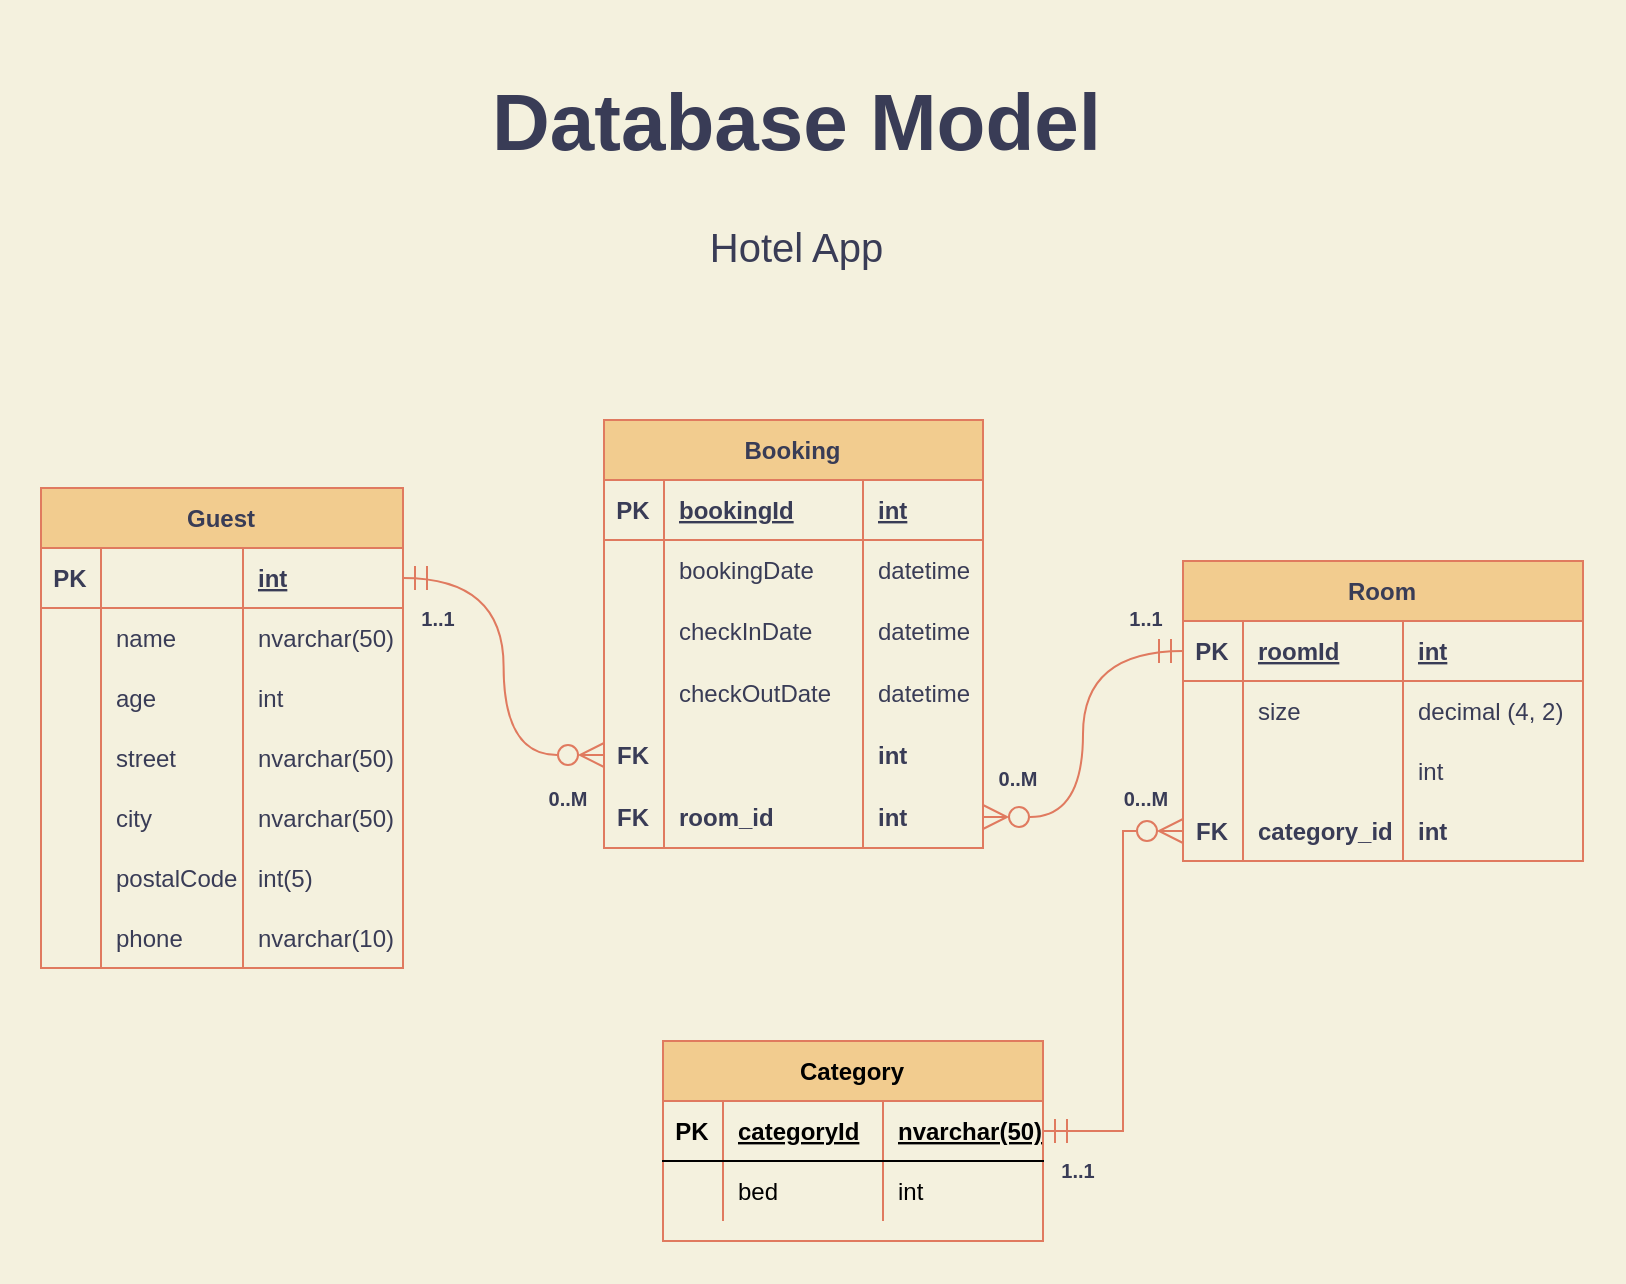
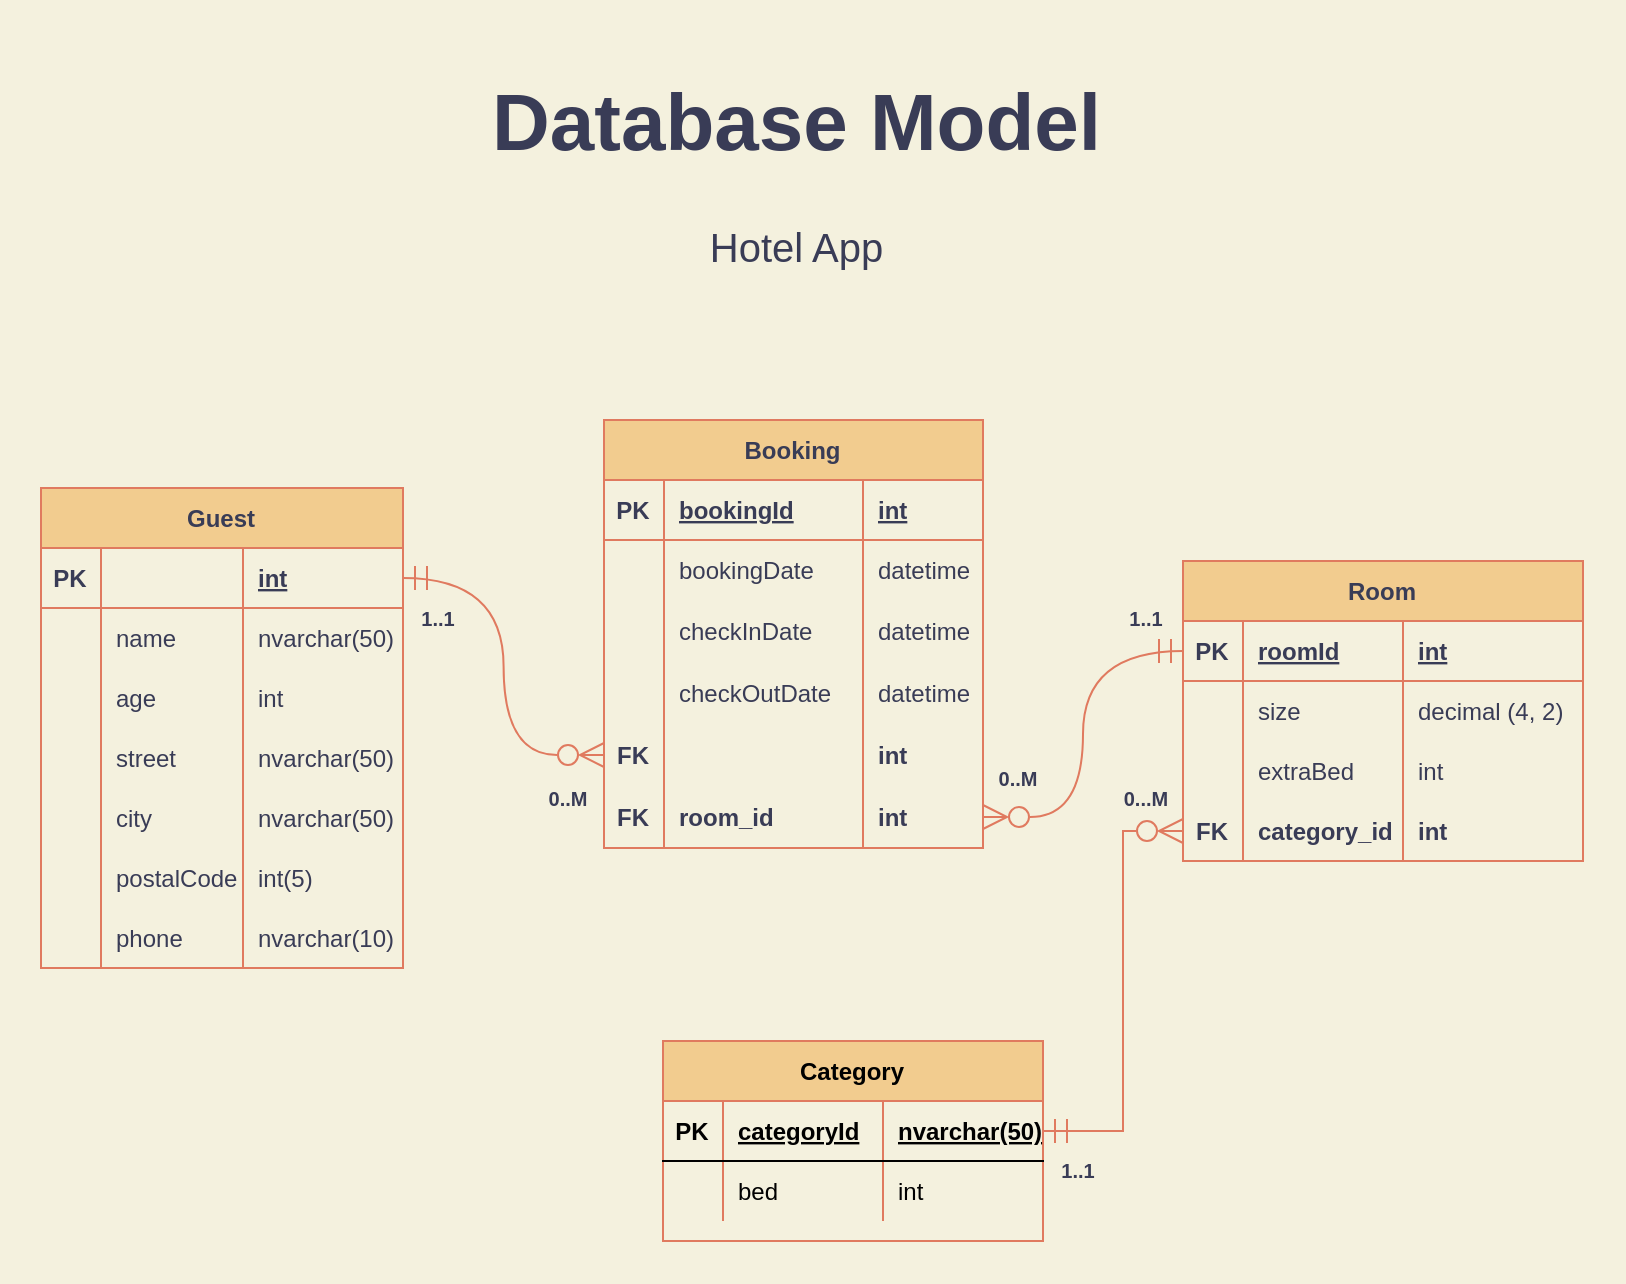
node "extraBed": added
